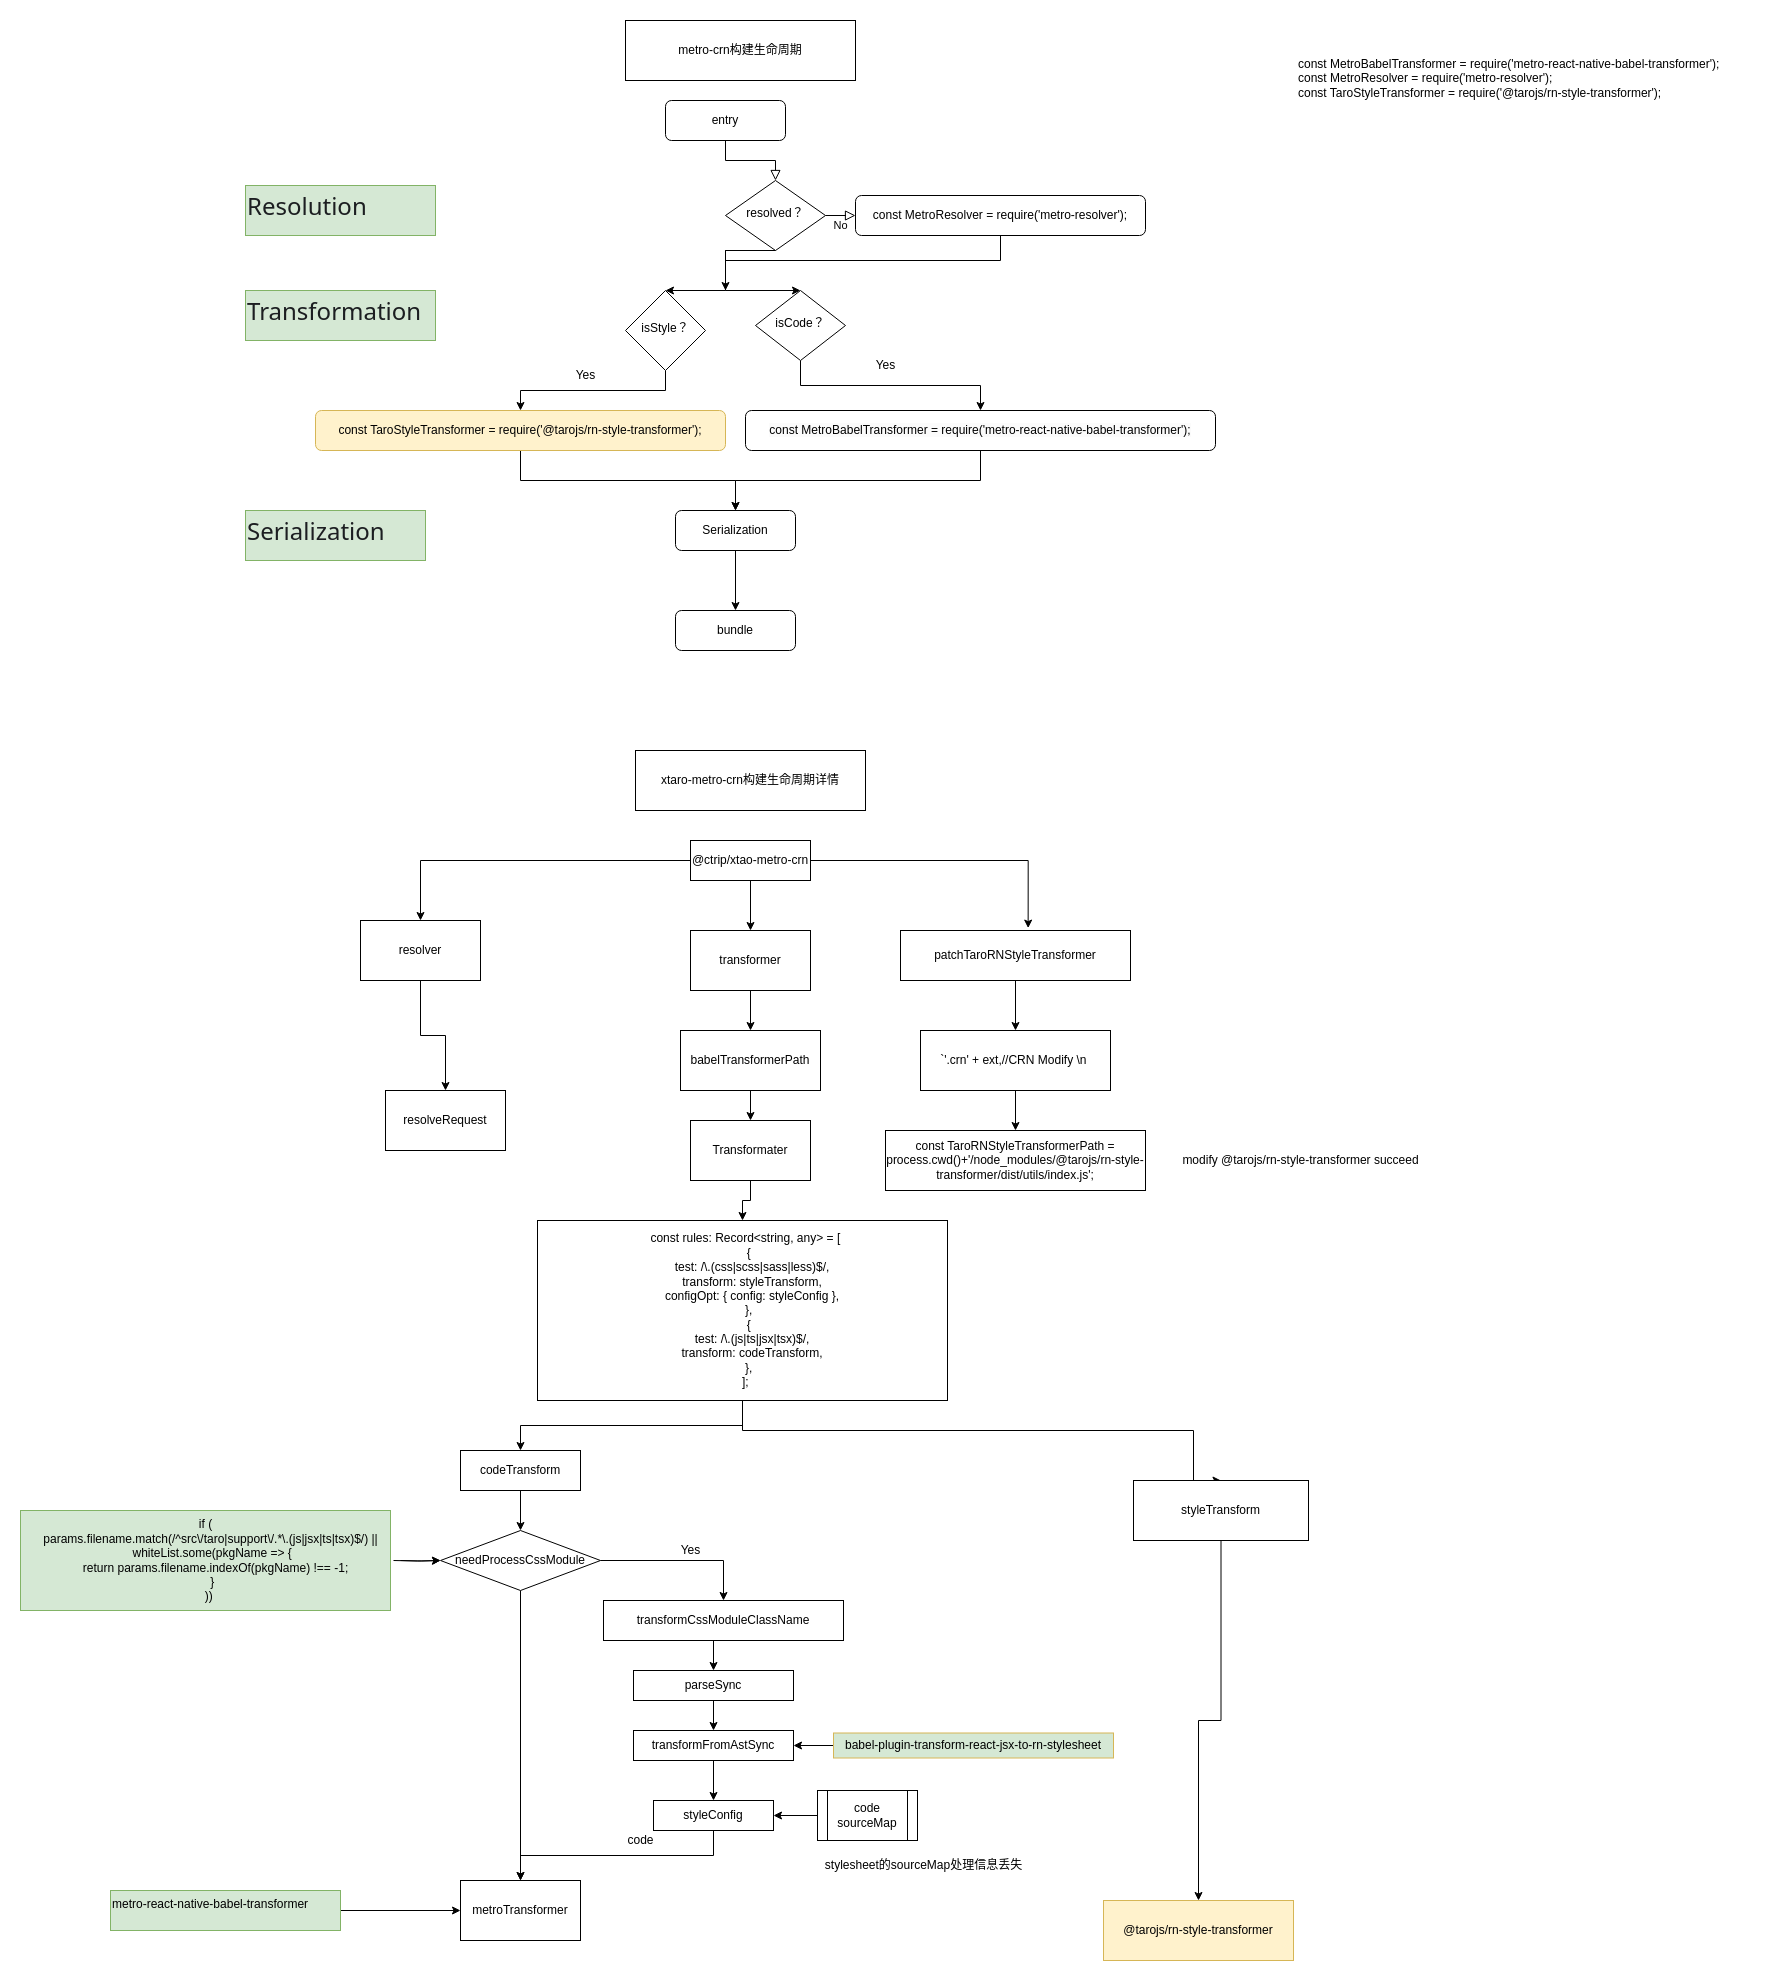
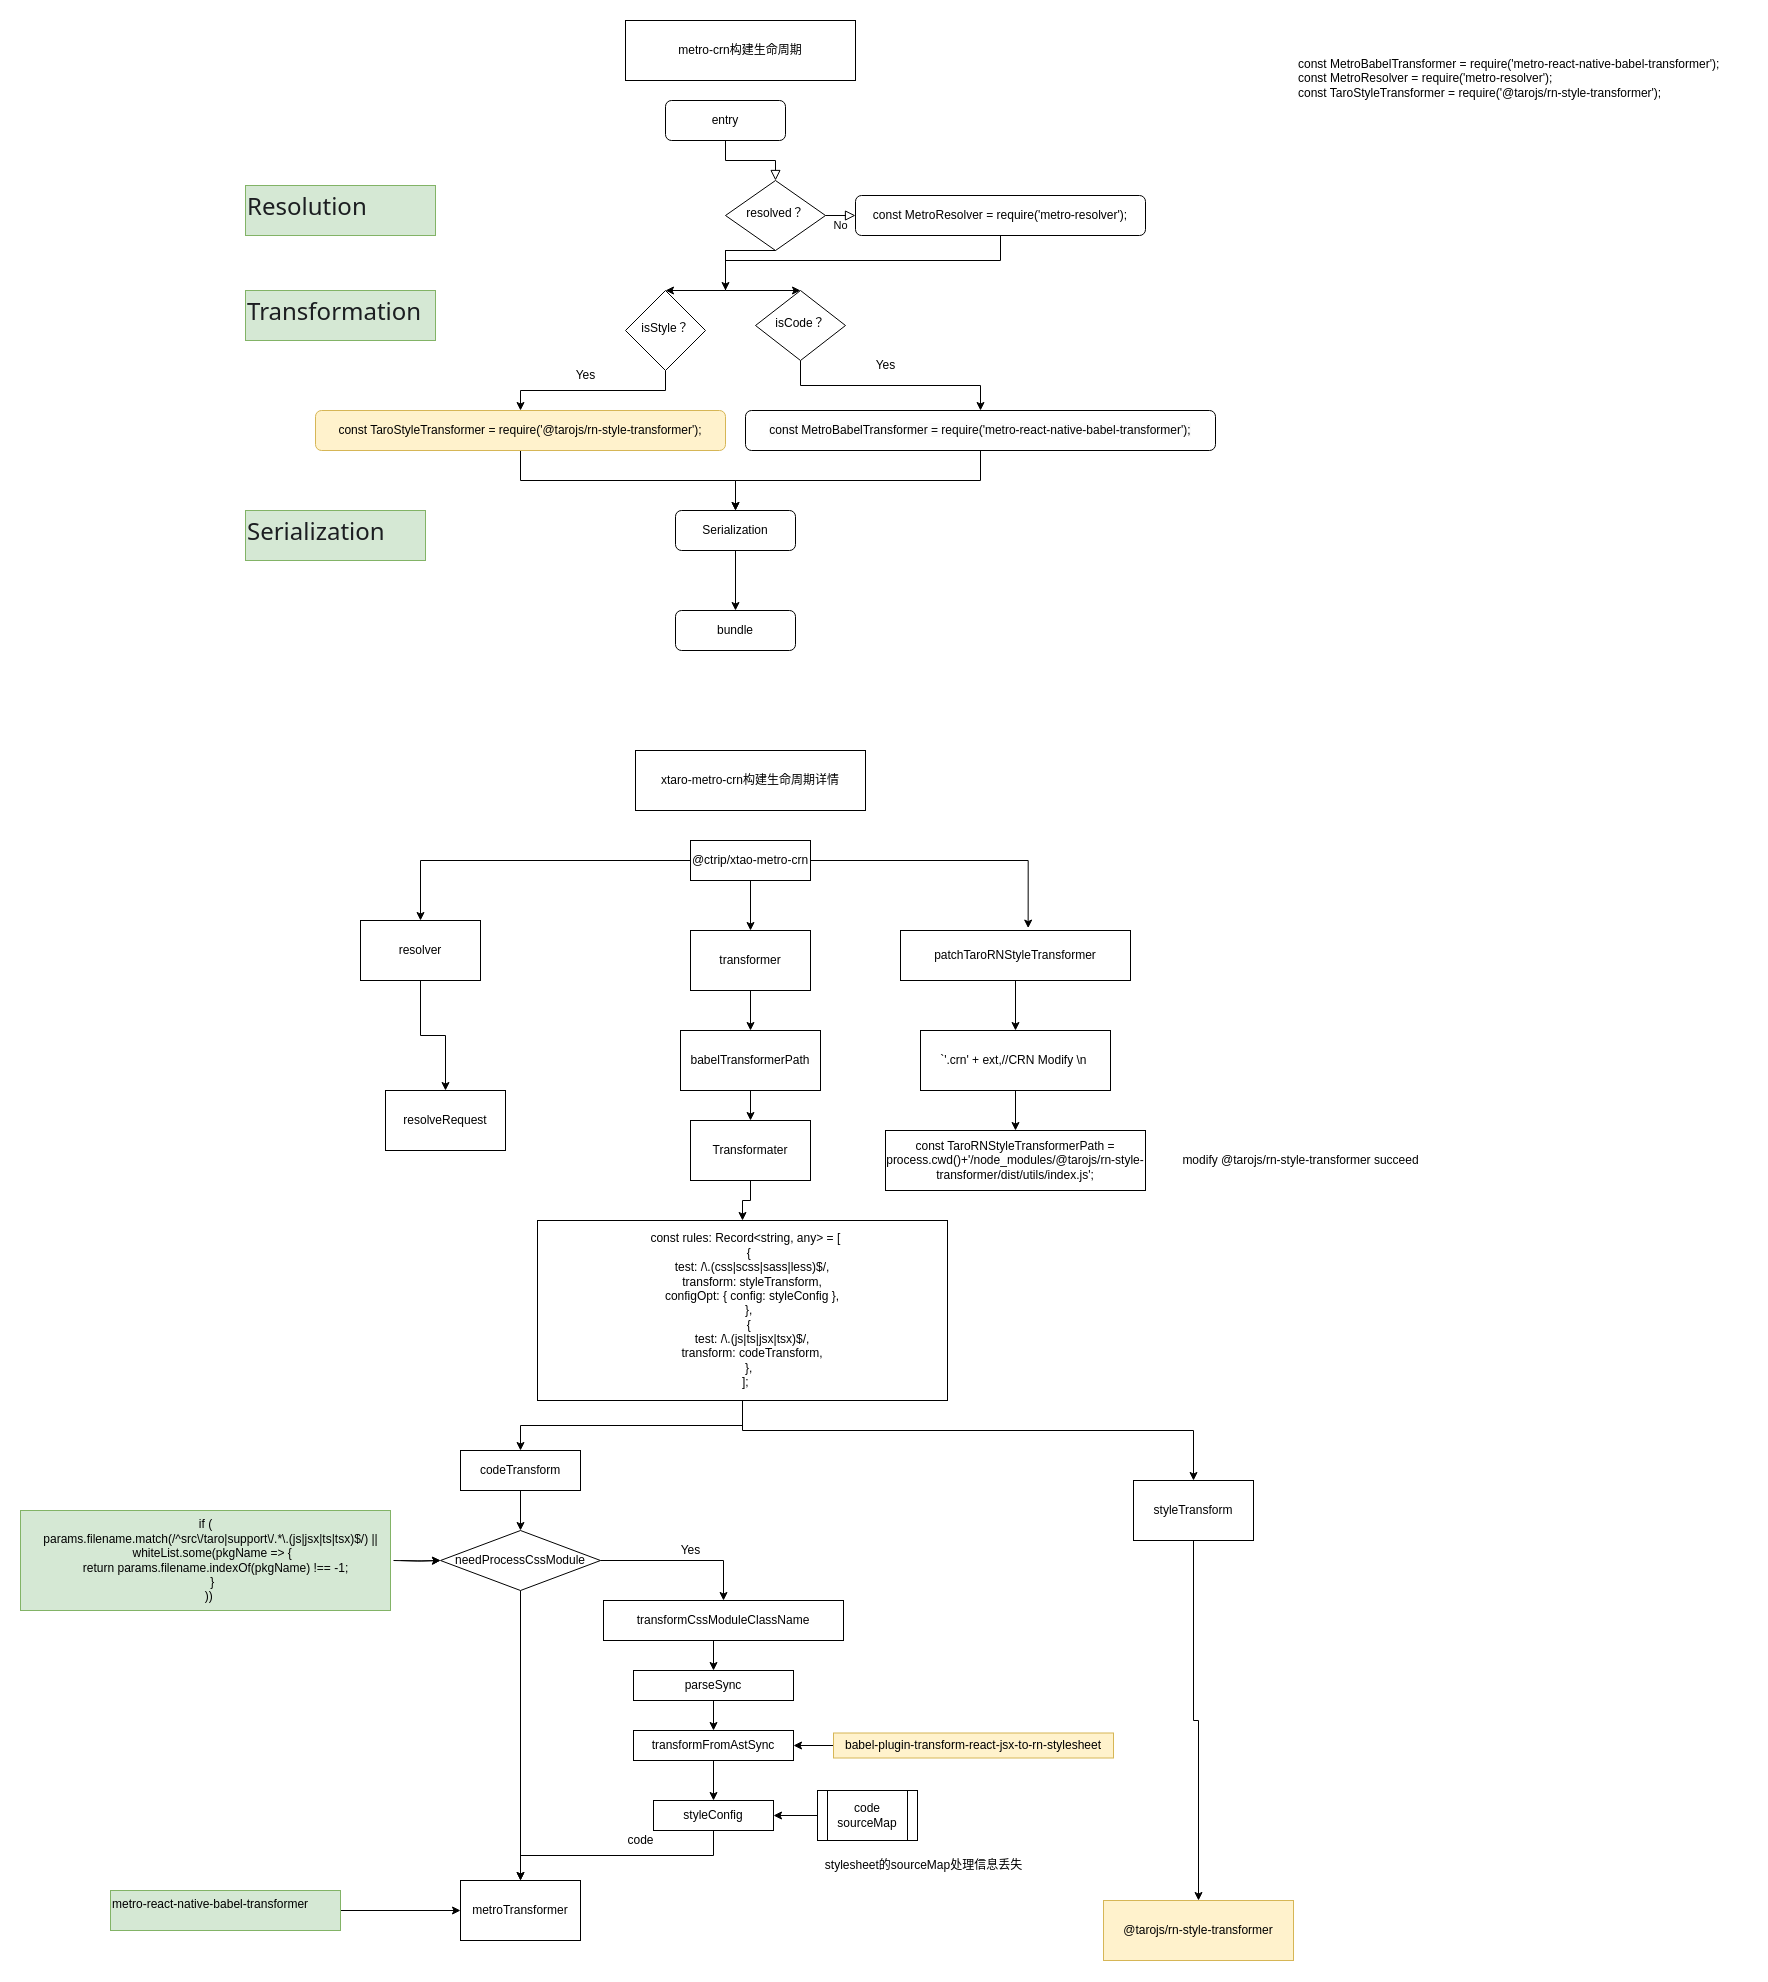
node "styleTransform": size 175x60 -> 120x60
node "babel-plugin-transform-react-jsx-to-rn-stylesheet": fillcolor #d5e8d4 -> #fff2cc
